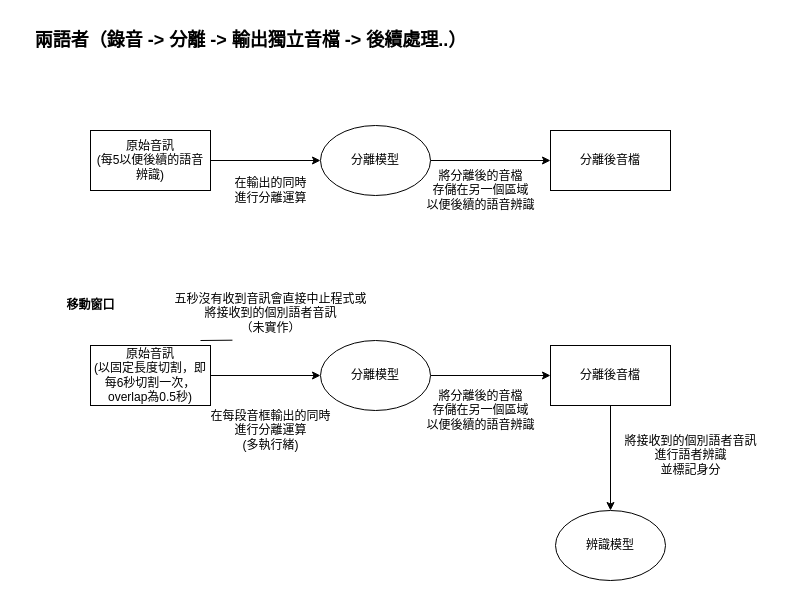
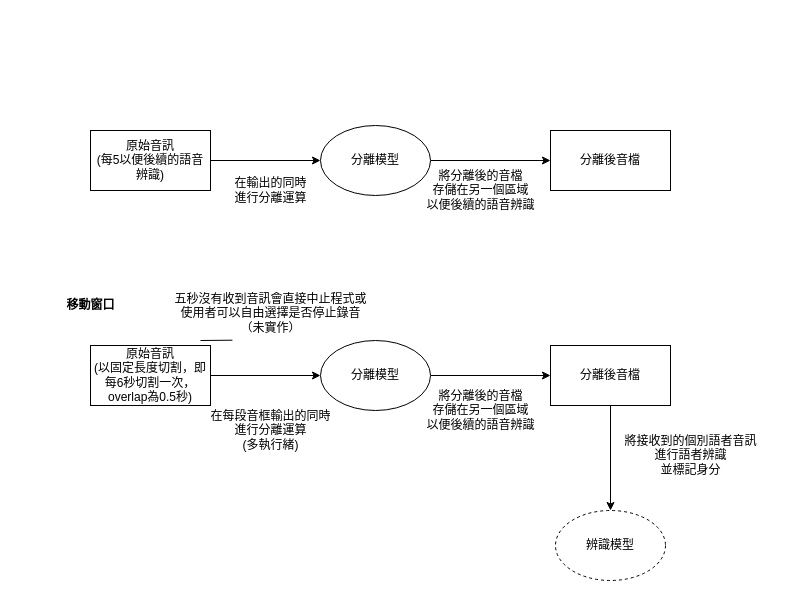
node "兩語者（錄音 -> 分離 -> 輸出獨立音檔 -> 後續處理..）": removed
node "五秒沒有收到音訊會直接中止程式或 將接收到的個別語者音訊 （未實作）": label "五秒沒有收到音訊會直接中止程式或 將接收到的個別語者音訊 （未實作）" -> "五秒沒有收到音訊會直接中止程式或 使用者可以自由選擇是否停止錄音 （未實作）"
node "辨識模型": style solid -> dashed
